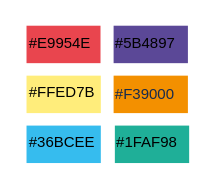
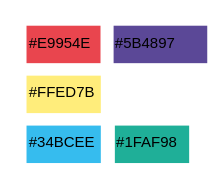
node "#5B4897": size 74x38 -> 94x38
node "#F39000": removed
node "#36BCEE": label "#36BCEE" -> "#34BCEE"
